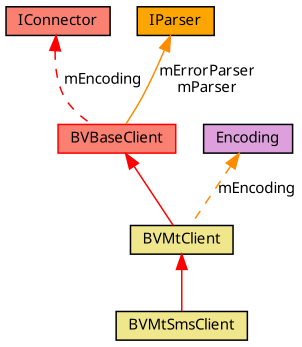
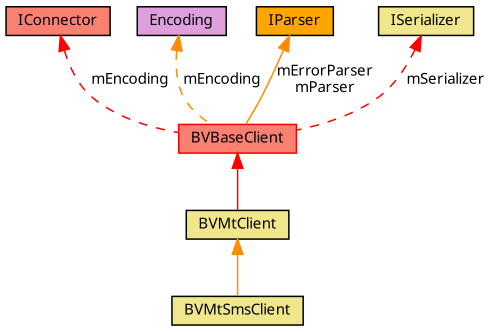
node "ISerializer": added
edge "BVMtClient" -> "Encoding": now "BVBaseClient" -> "Encoding"
edge "BVMtSmsClient" -> "BVMtClient": color red -> darkorange
